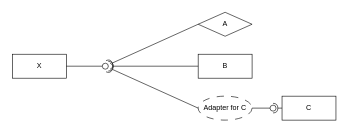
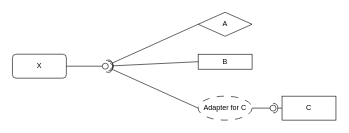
node "X": shape rectangle -> rounded rectangle
node "B": size 54x24 -> 54x15
